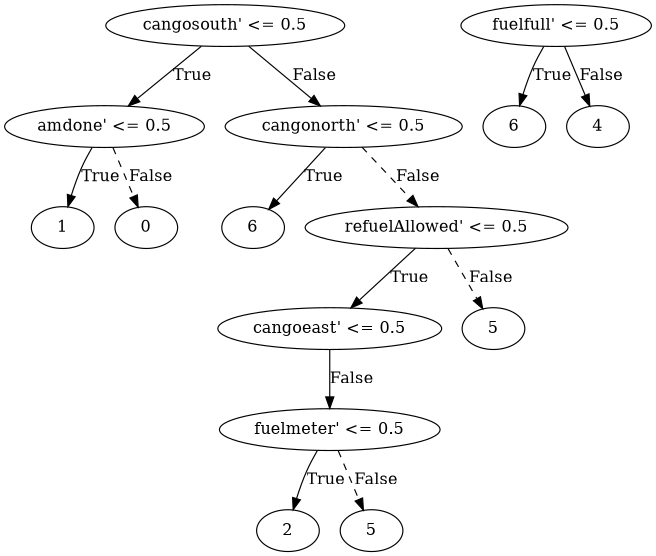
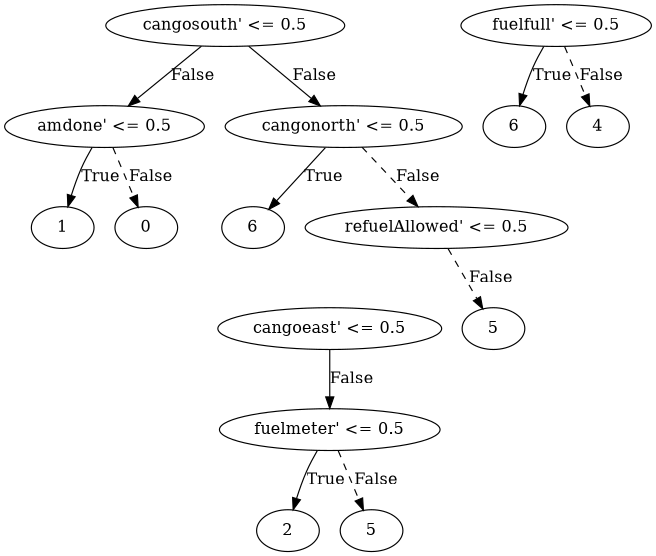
edge "fuelfull' <= 0.5" -> "4": style solid -> dashed
edge "cangosouth' <= 0.5" -> "amdone' <= 0.5": label "True" -> "False"
edge "refuelAllowed' <= 0.5" -> "cangoeast' <= 0.5": removed, label "True"
